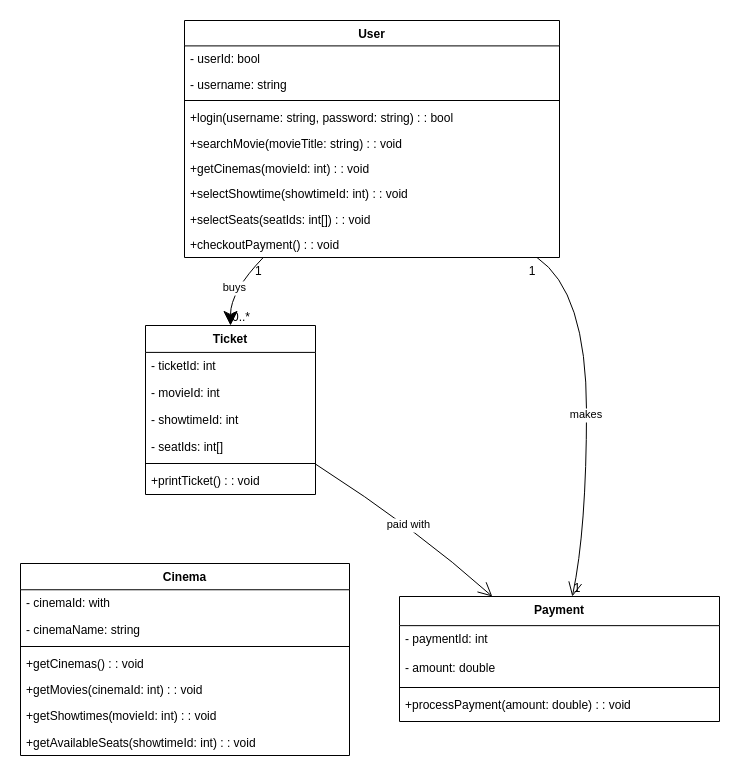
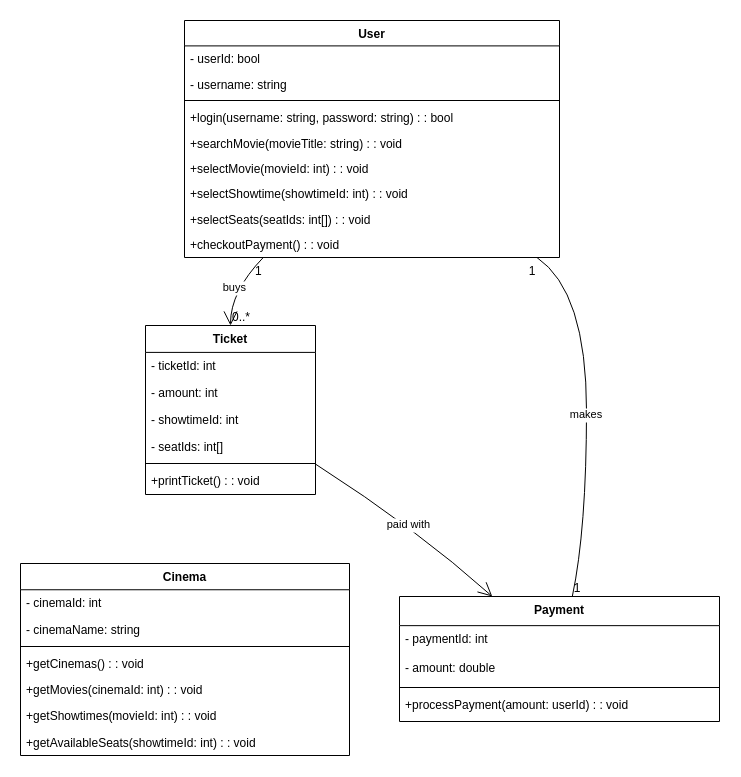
node "+getCinemas(movieId: int) : : void": label "+getCinemas(movieId: int) : : void" -> "+selectMovie(movieId: int) : : void"
edge "User" -> "Ticket": arrowhead classic -> open
node "- movieId: int": label "- movieId: int" -> "- amount: int"
edge "User" -> "Payment": arrowhead open -> none
node "- cinemaId: with": label "- cinemaId: with" -> "- cinemaId: int"
node "+processPayment(amount: double) : : void": label "+processPayment(amount: double) : : void" -> "+processPayment(amount: userId) : : void"
